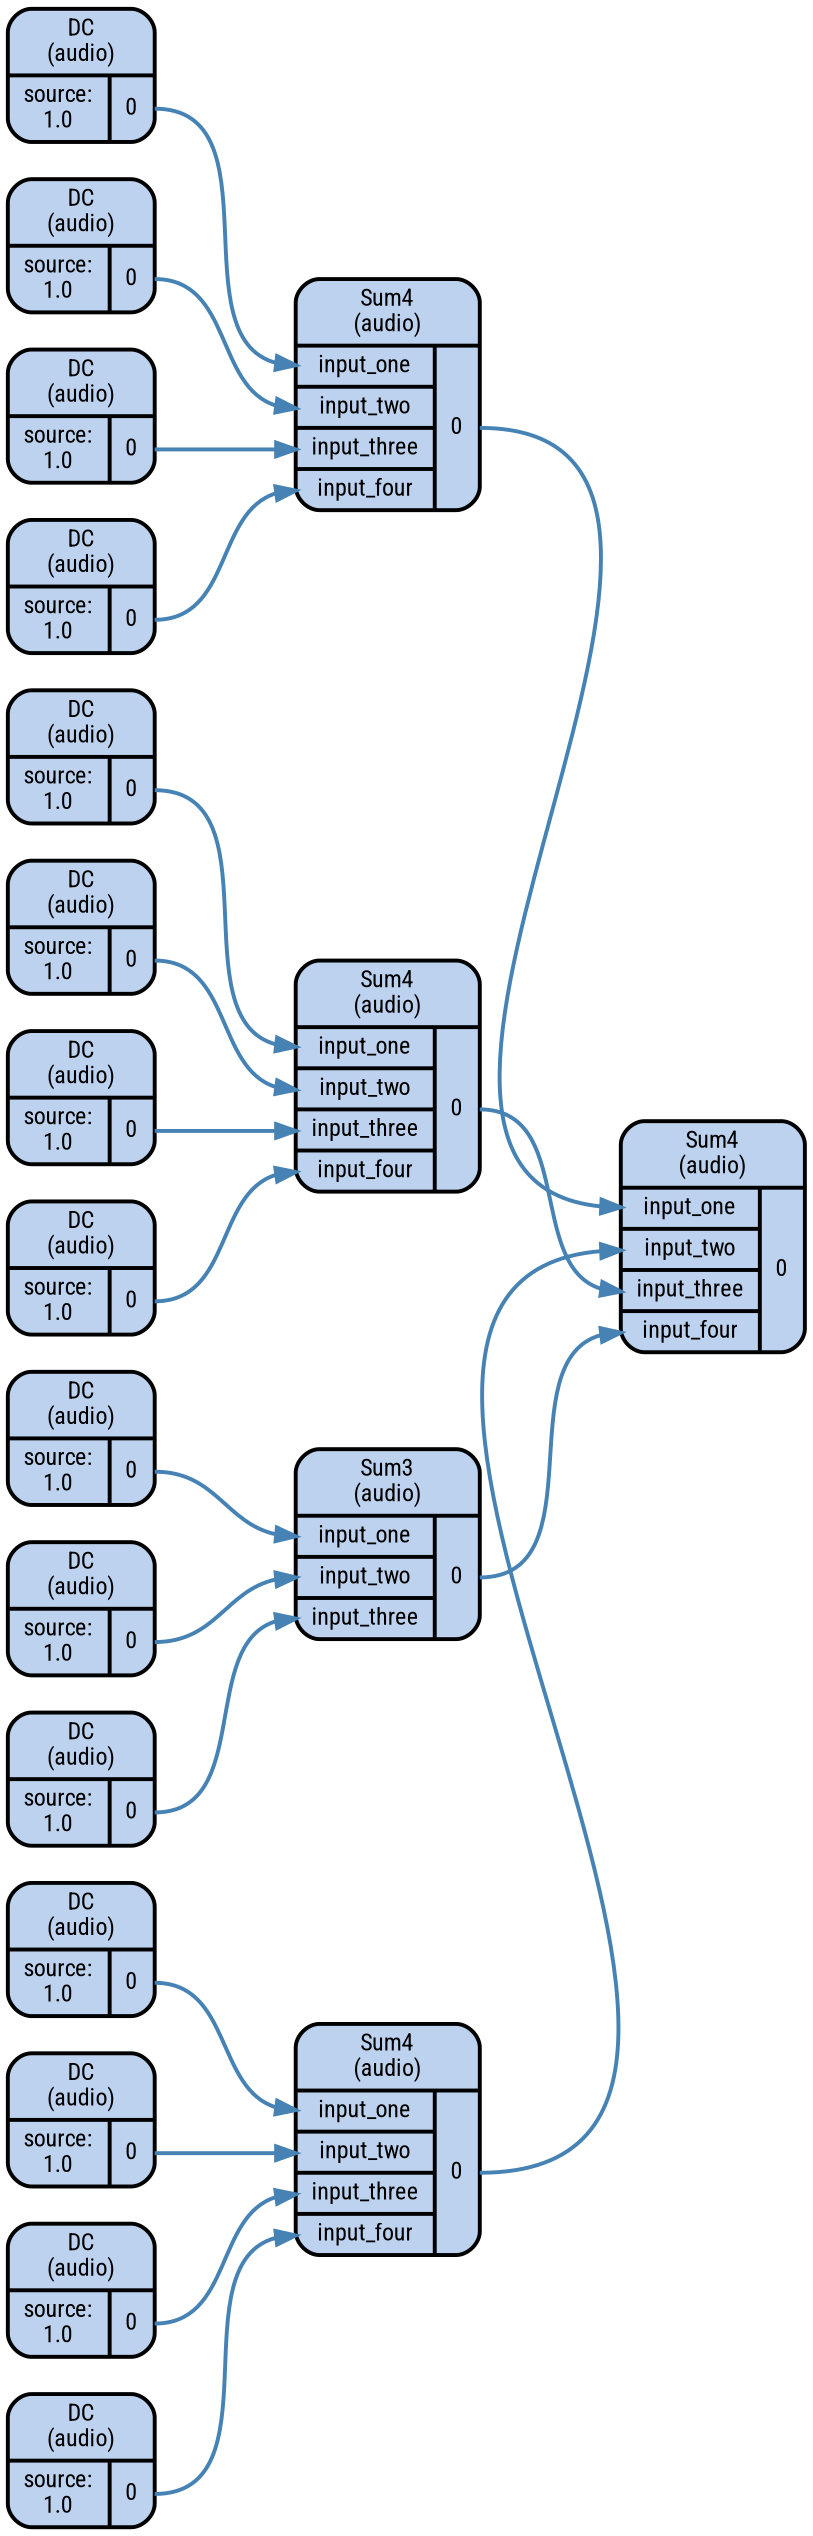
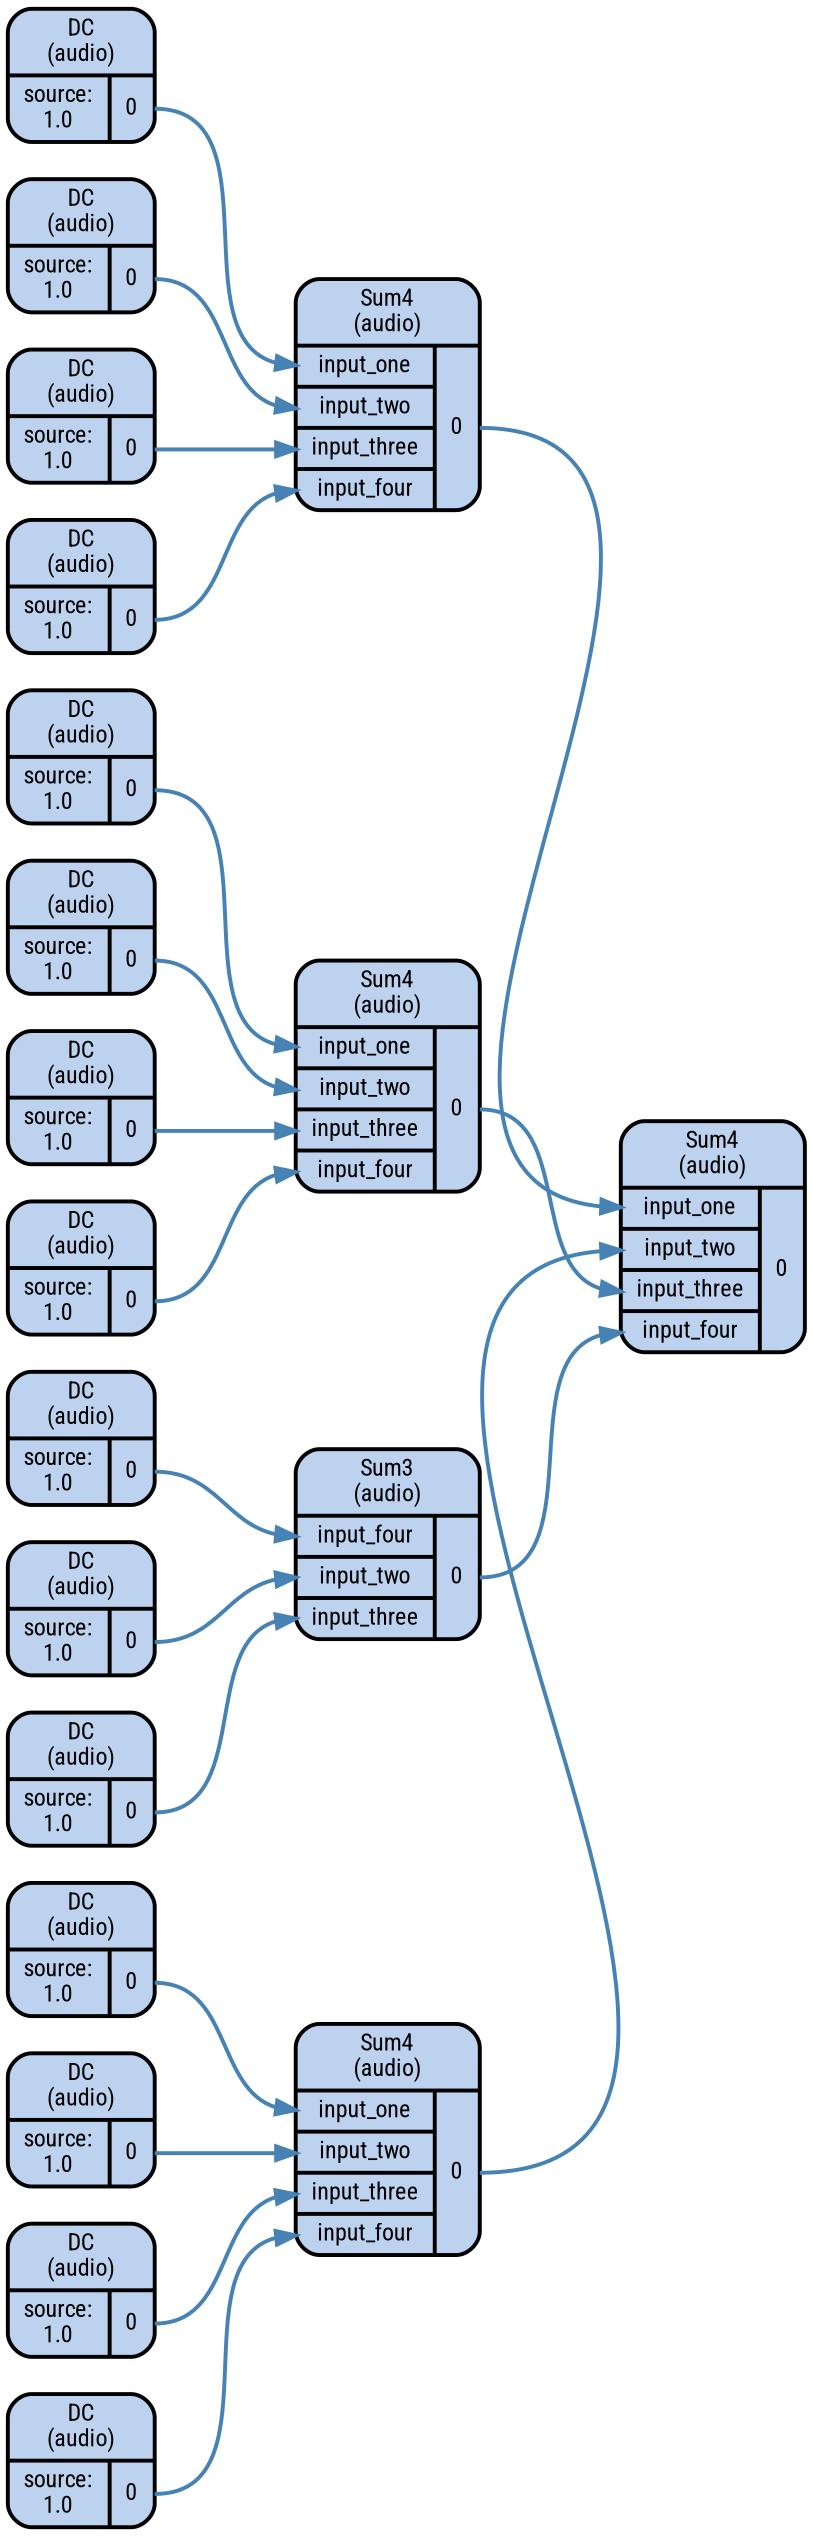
node "Sum3": text "input_one" -> "input_four"
